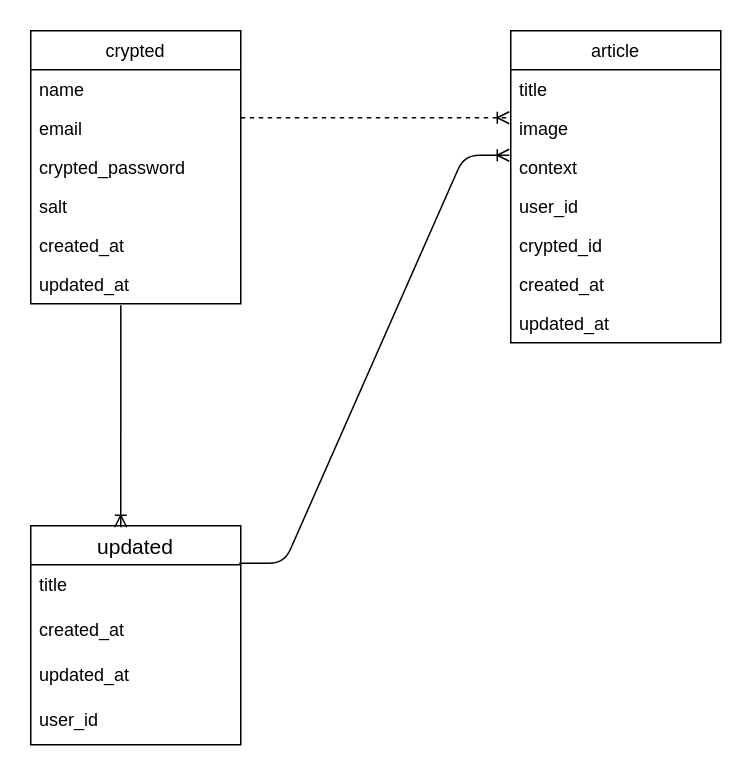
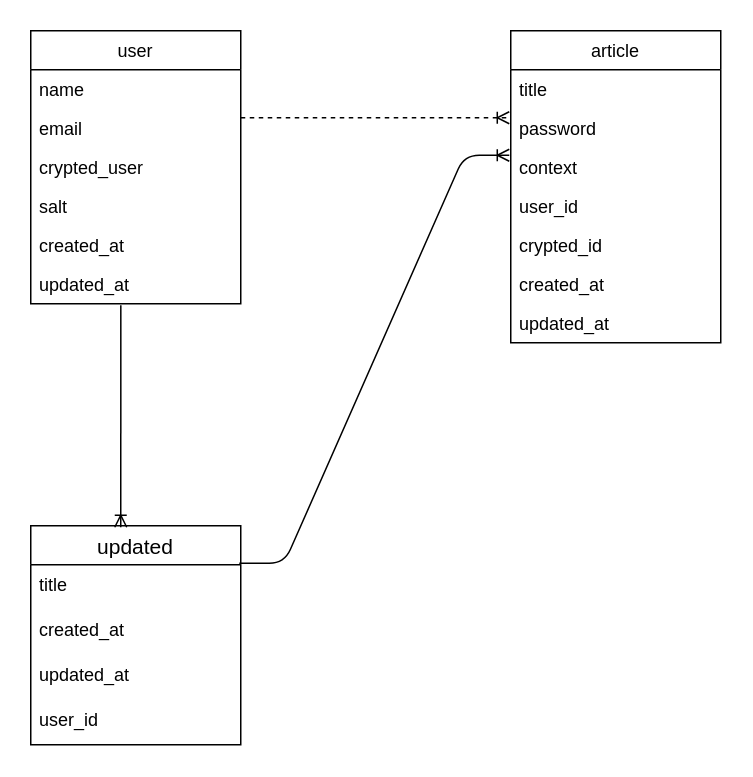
node "crypted": label "crypted" -> "user"
node "image": label "image" -> "password"
node "crypted_password": label "crypted_password" -> "crypted_user"
